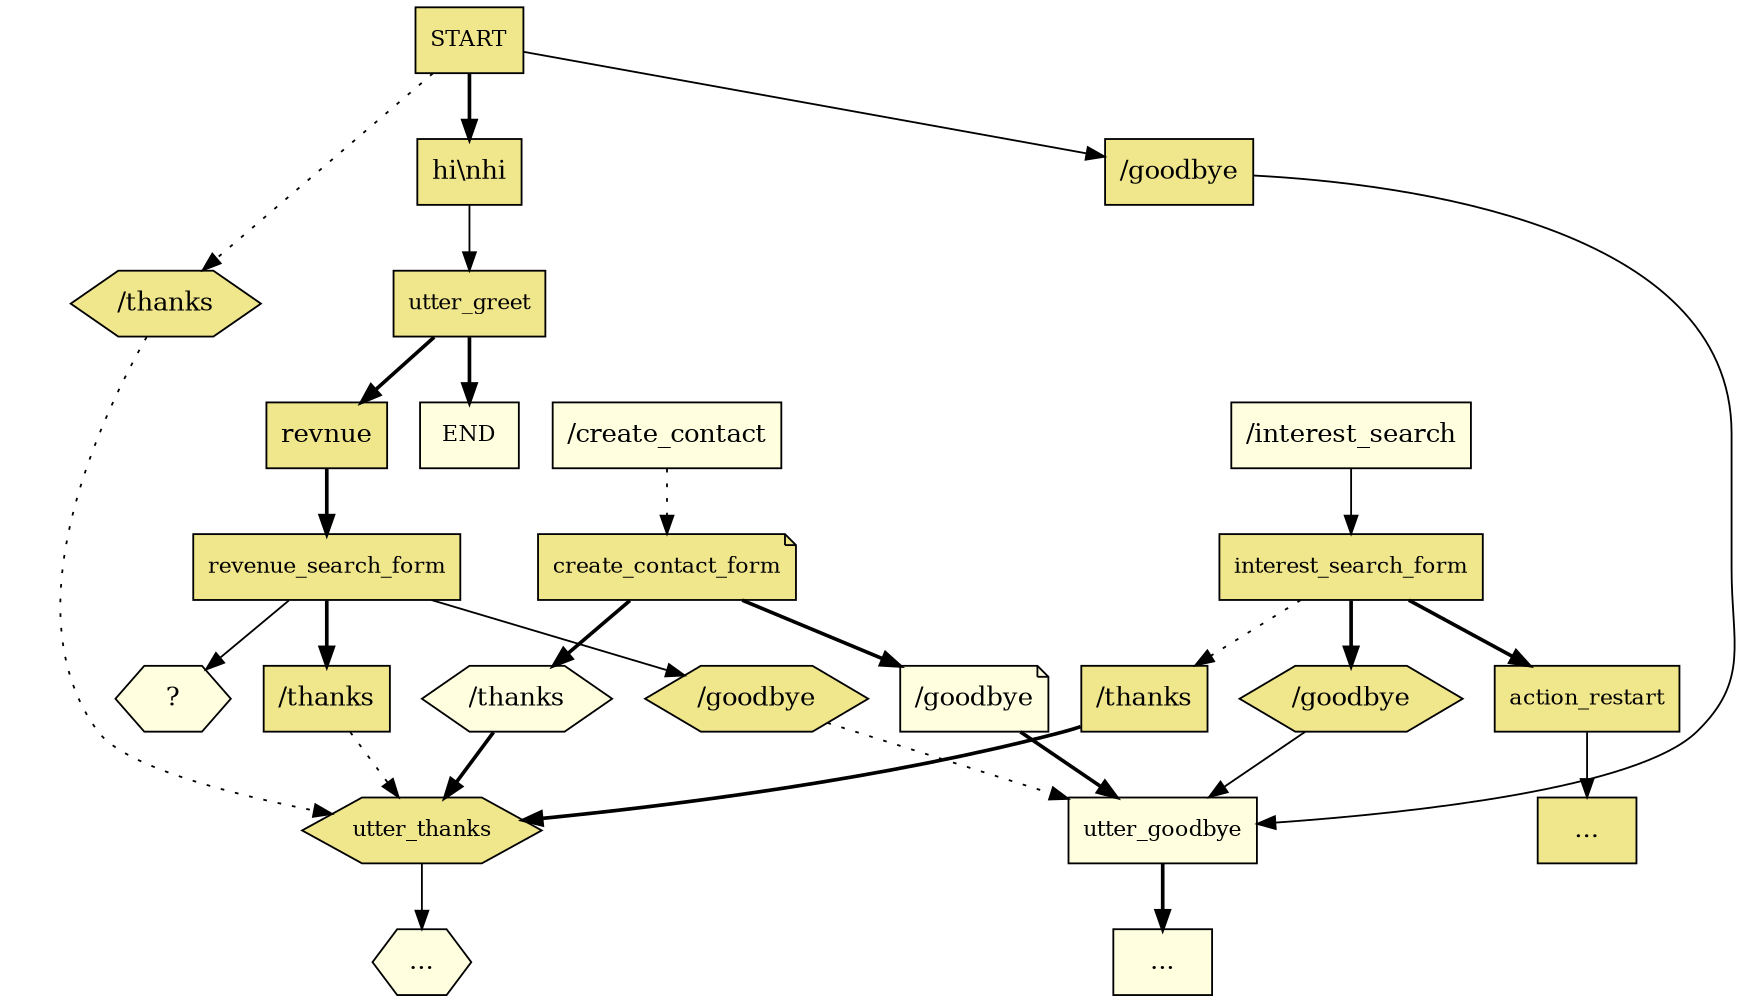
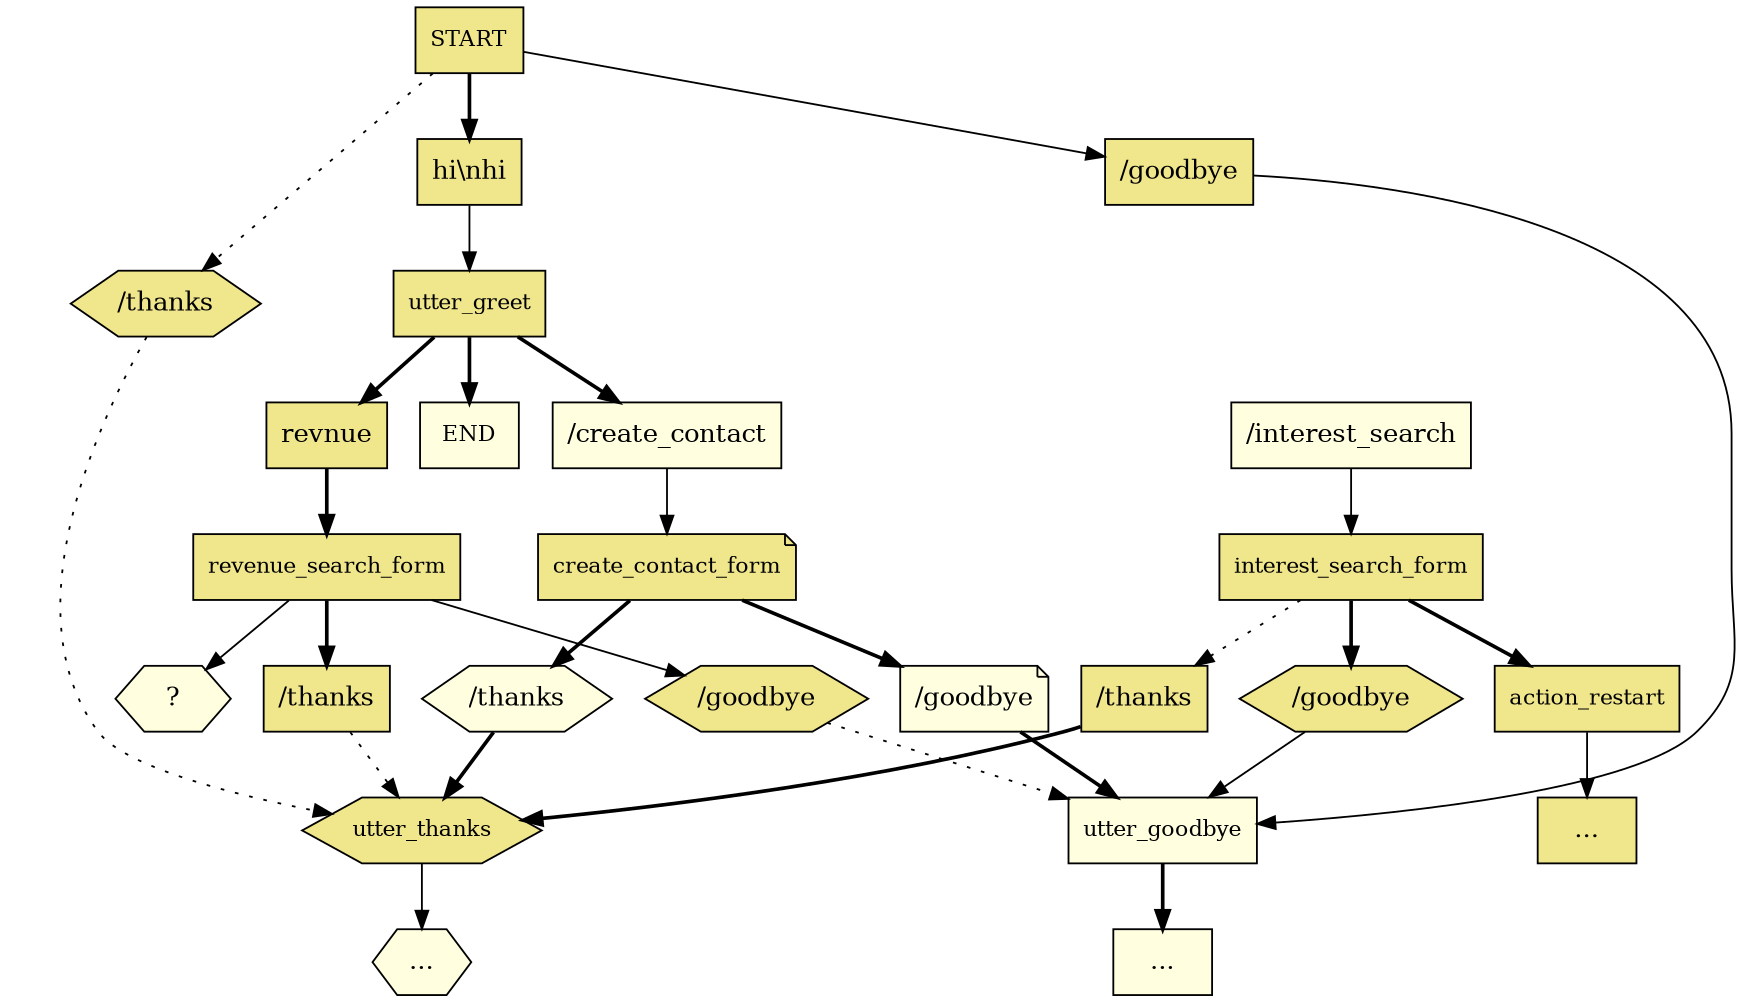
edge "utter_greet" -> "/create_contact": added
edge "/create_contact" -> "create_contact_form": style dotted -> solid
